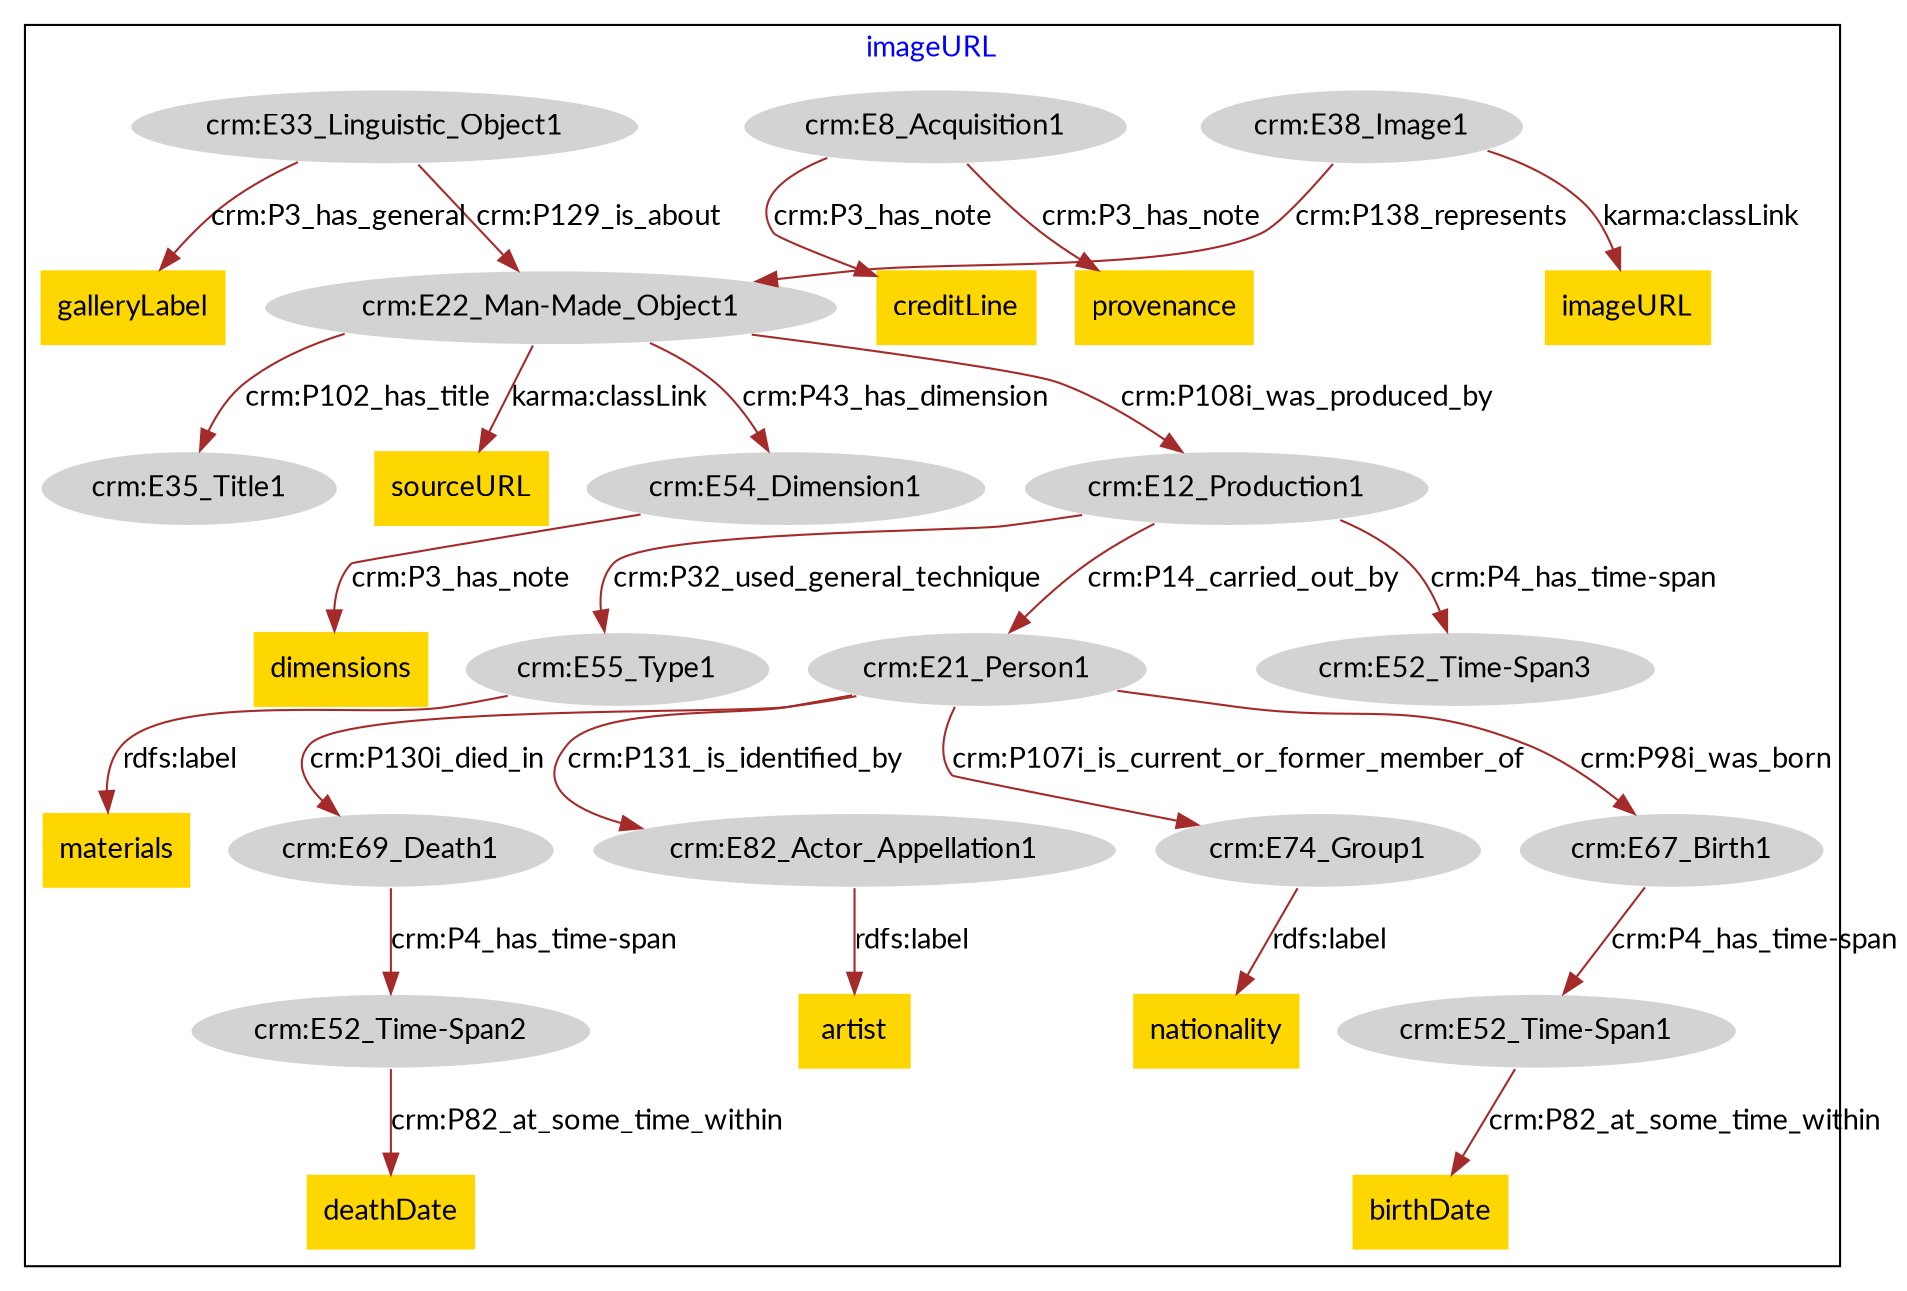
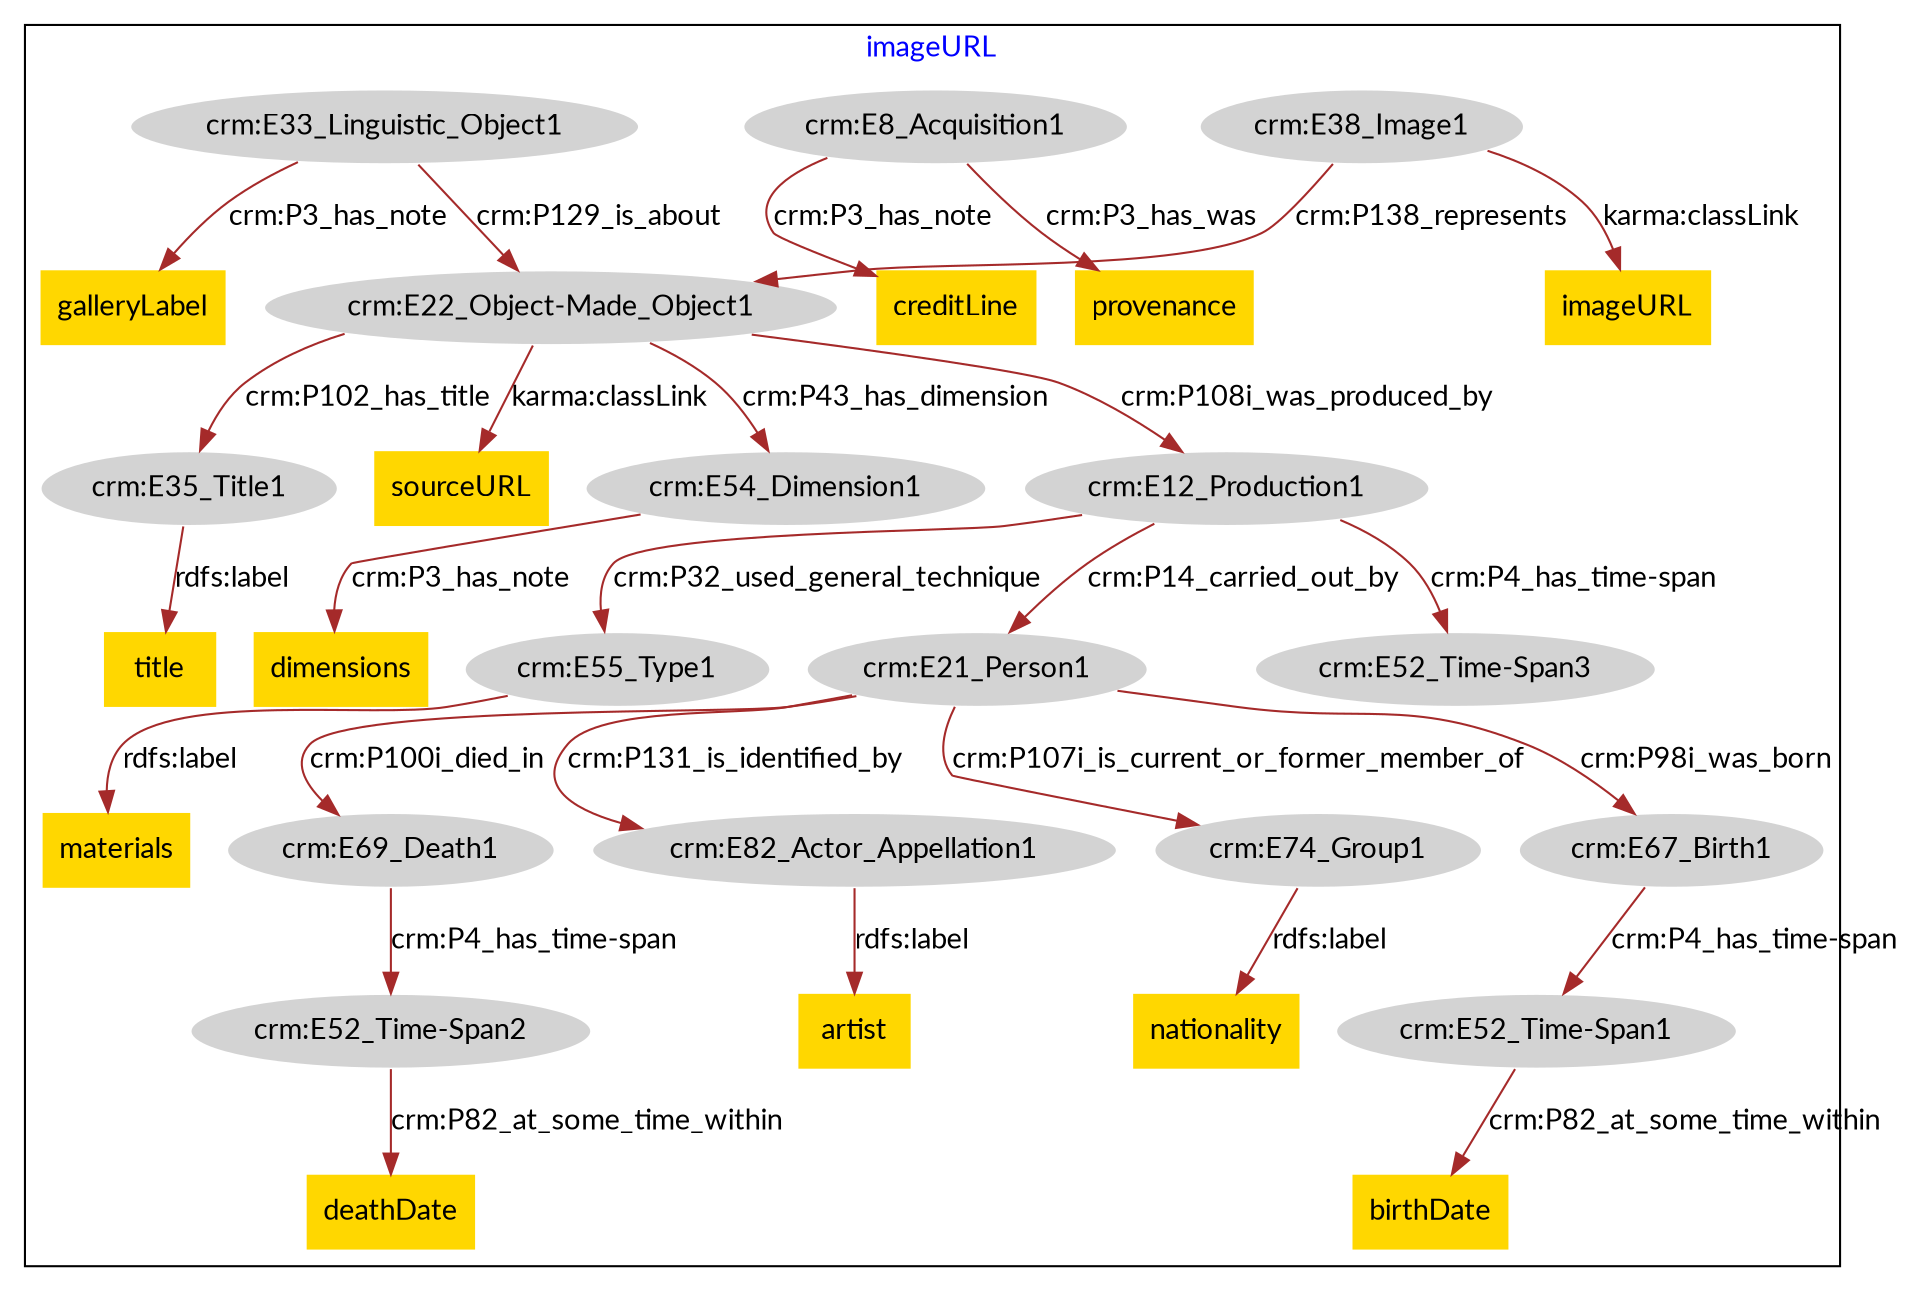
edge "crm:E33_Linguistic_Object1" -> "galleryLabel": label "crm:P3_has_general" -> "crm:P3_has_note"
edge "crm:E8_Acquisition1" -> "provenance": label "crm:P3_has_note" -> "crm:P3_has_was"
node "crm:E22_Man-Made_Object1": label "crm:E22_Man-Made_Object1" -> "crm:E22_Object-Made_Object1"
node "title": added
edge "crm:E21_Person1" -> "crm:E69_Death1": label "crm:P130i_died_in" -> "crm:P100i_died_in"
